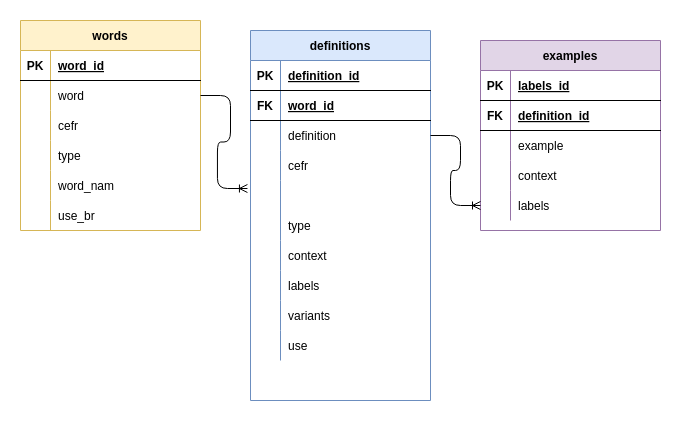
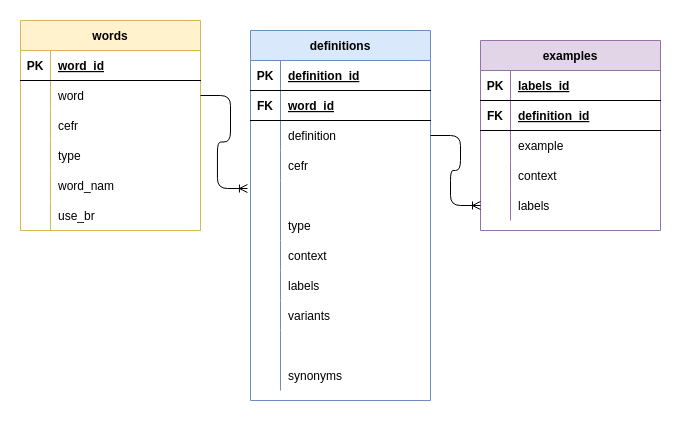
node "use": removed
node "synonyms": added
